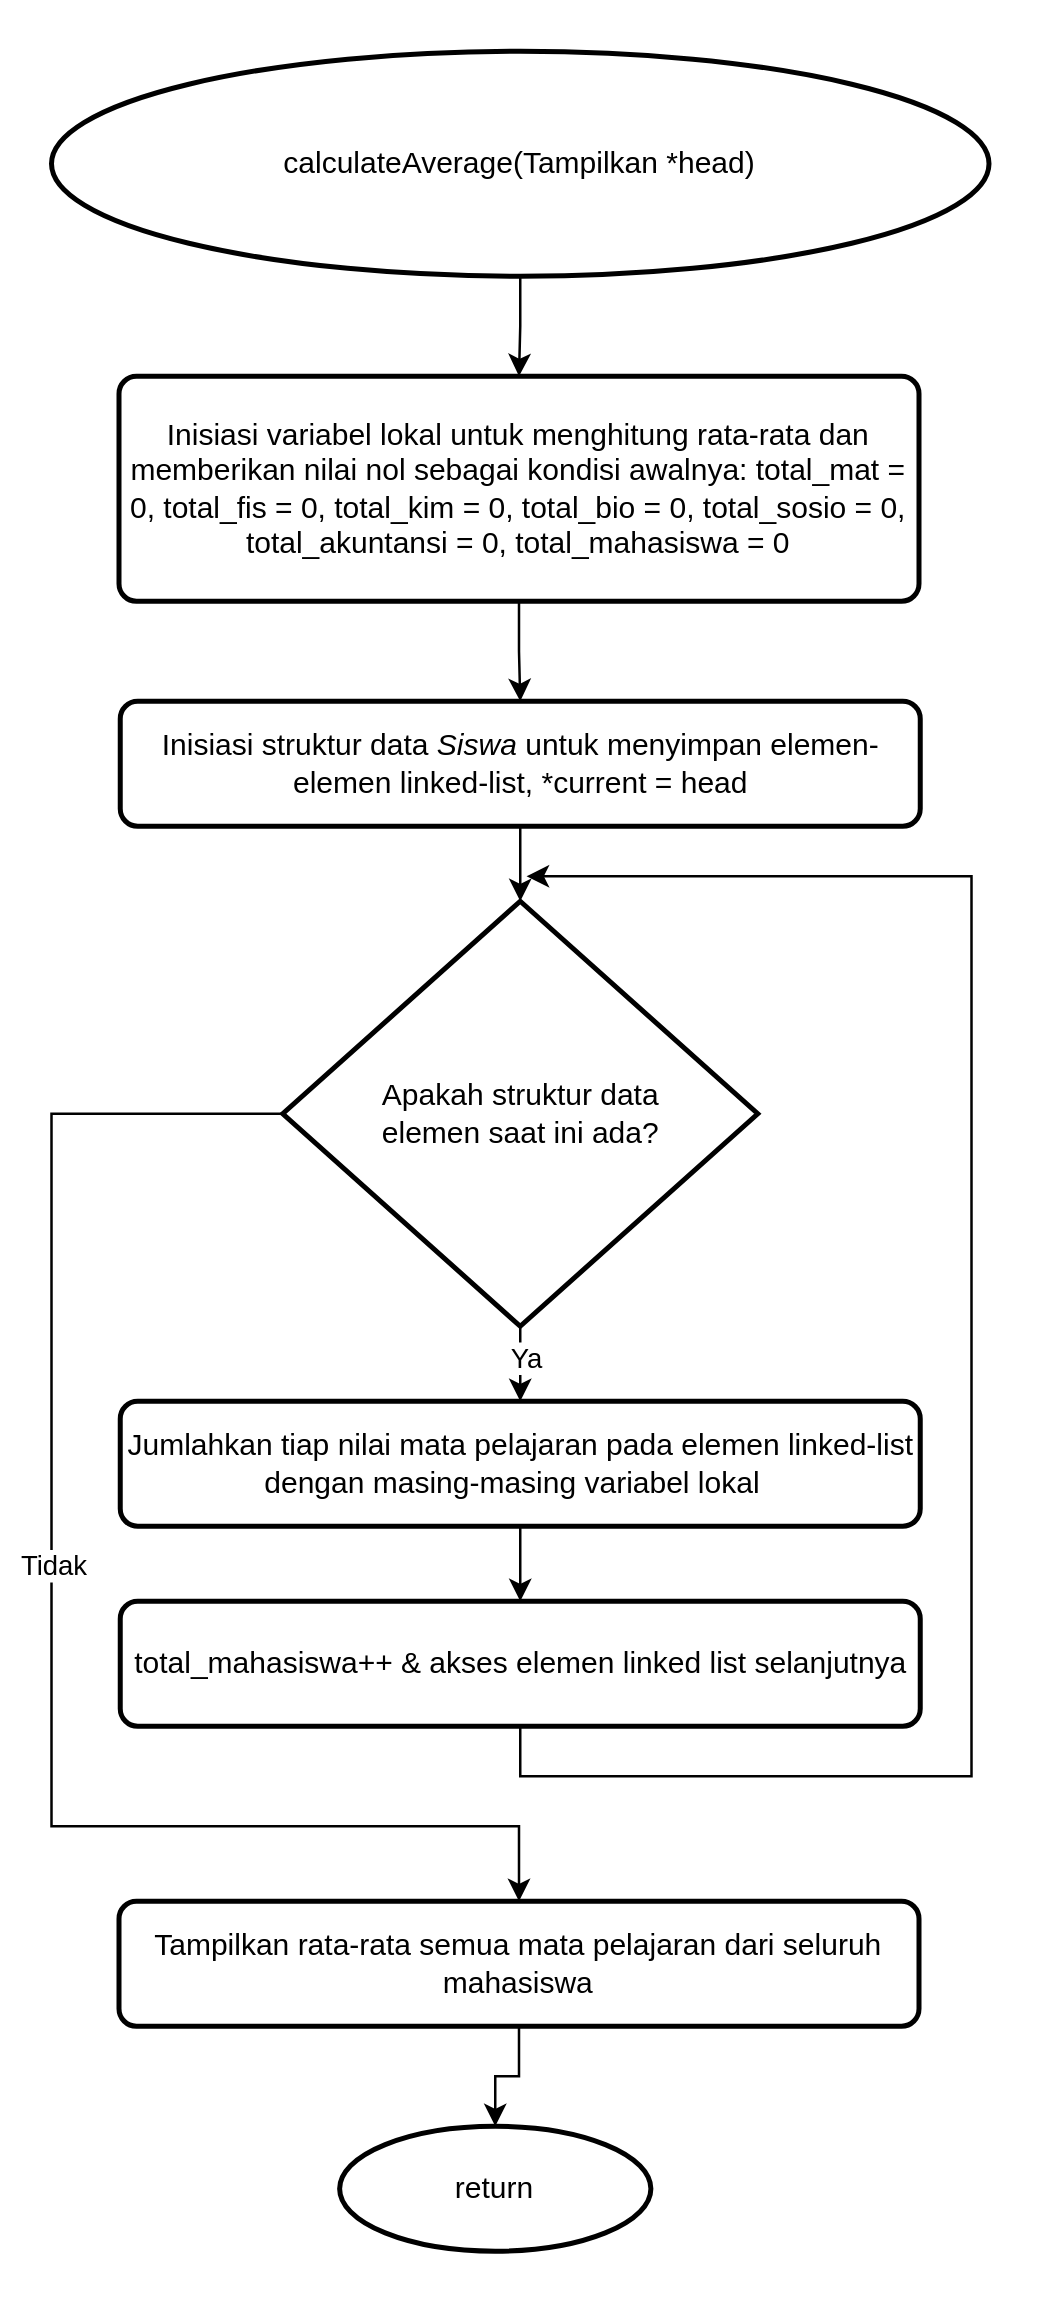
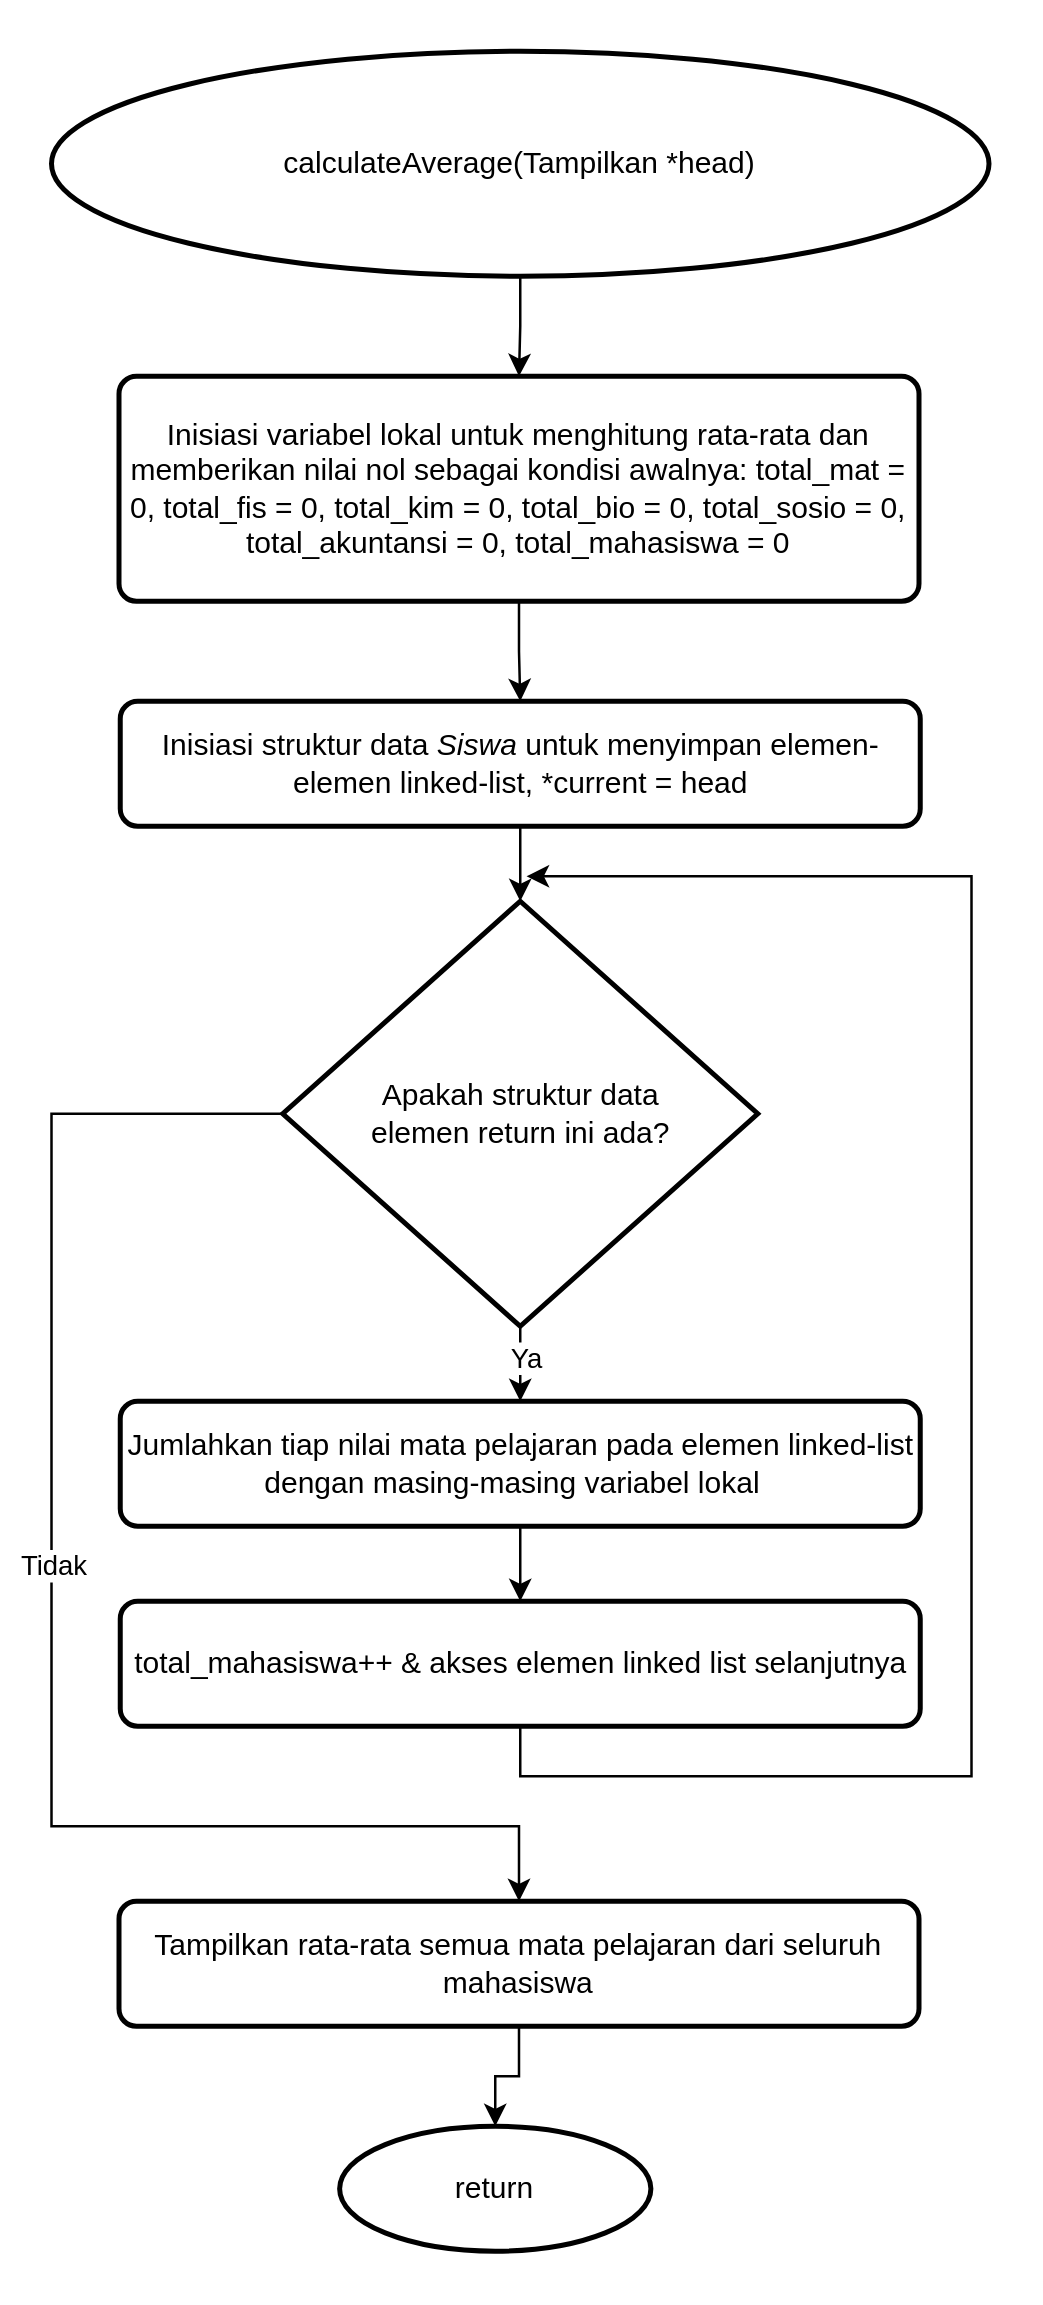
node "Apakah struktur data elemen saat ini ada?": label "Apakah struktur data elemen saat ini ada?" -> "Apakah struktur data elemen return ini ada?"
